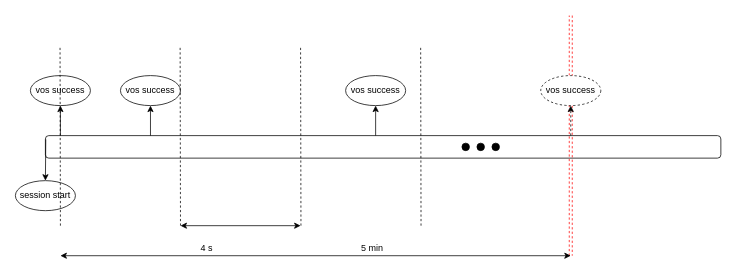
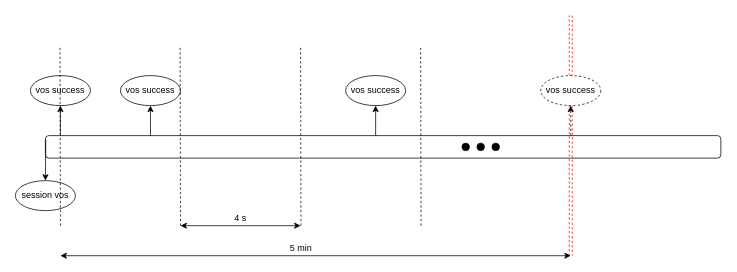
node "session start": label "session start" -> "session vos"
node "4 s": moved (210, 248) -> (244, 218)
node "5 min": moved (375, 248) -> (303, 248)
